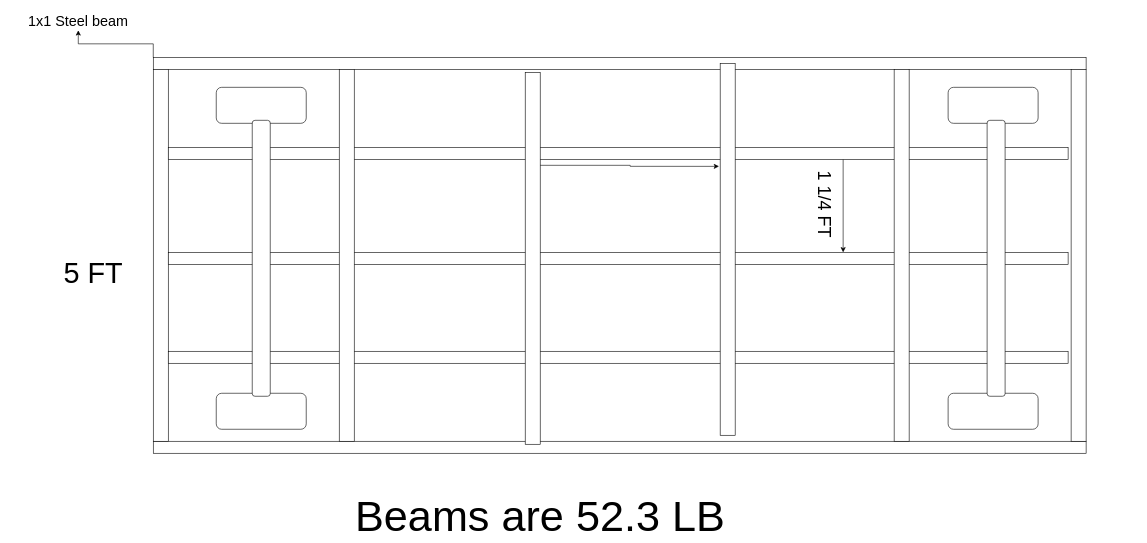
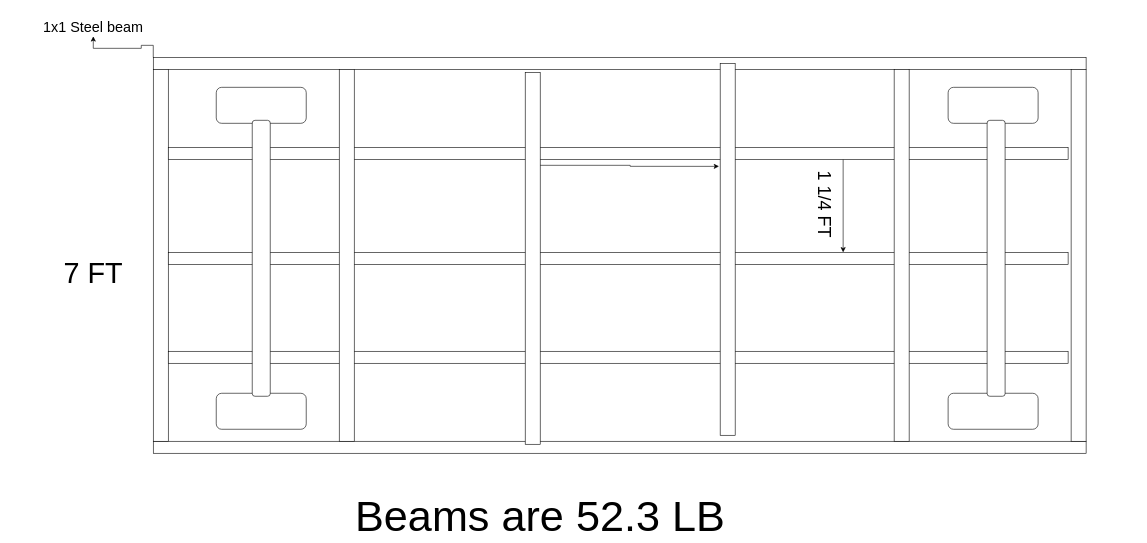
node "1x1 Steel beam": moved (78, 21) -> (93, 27)
node "5 FT": label "5 FT" -> "7 FT"
